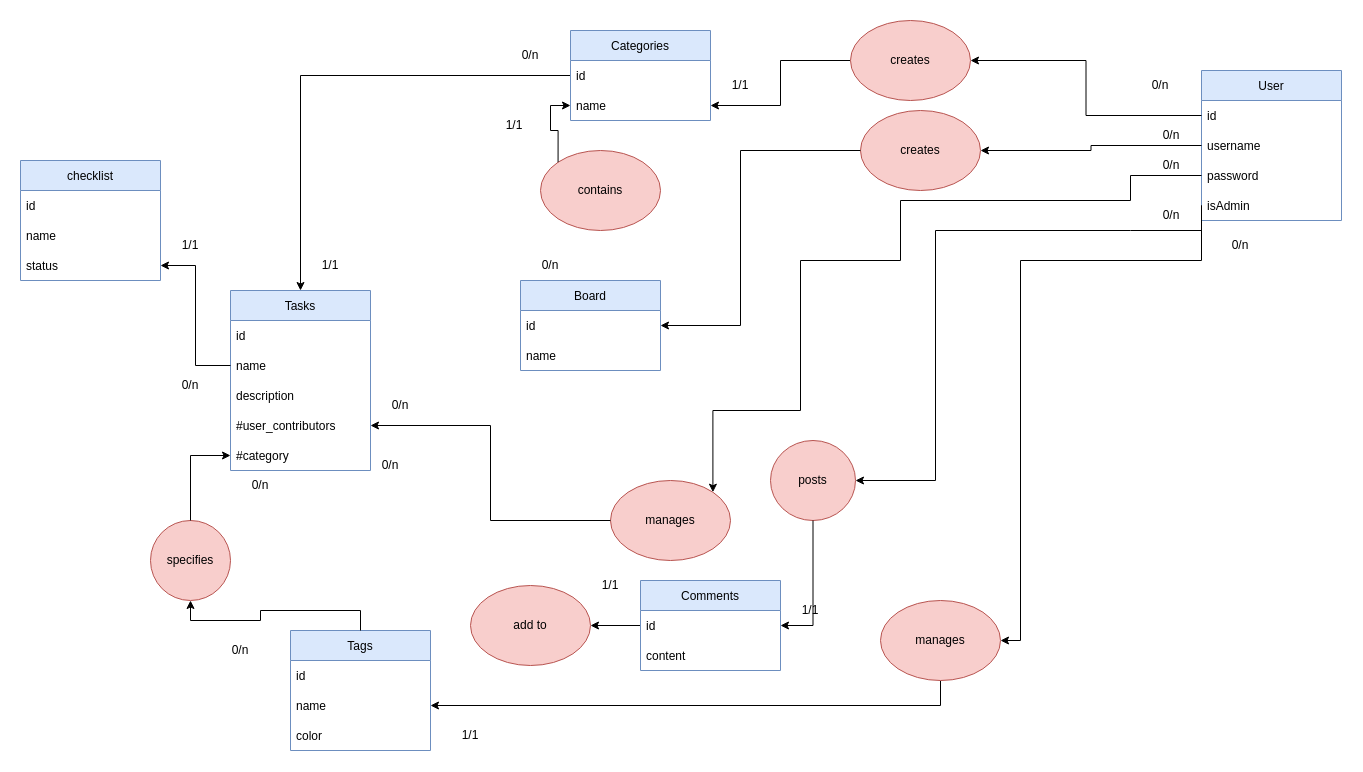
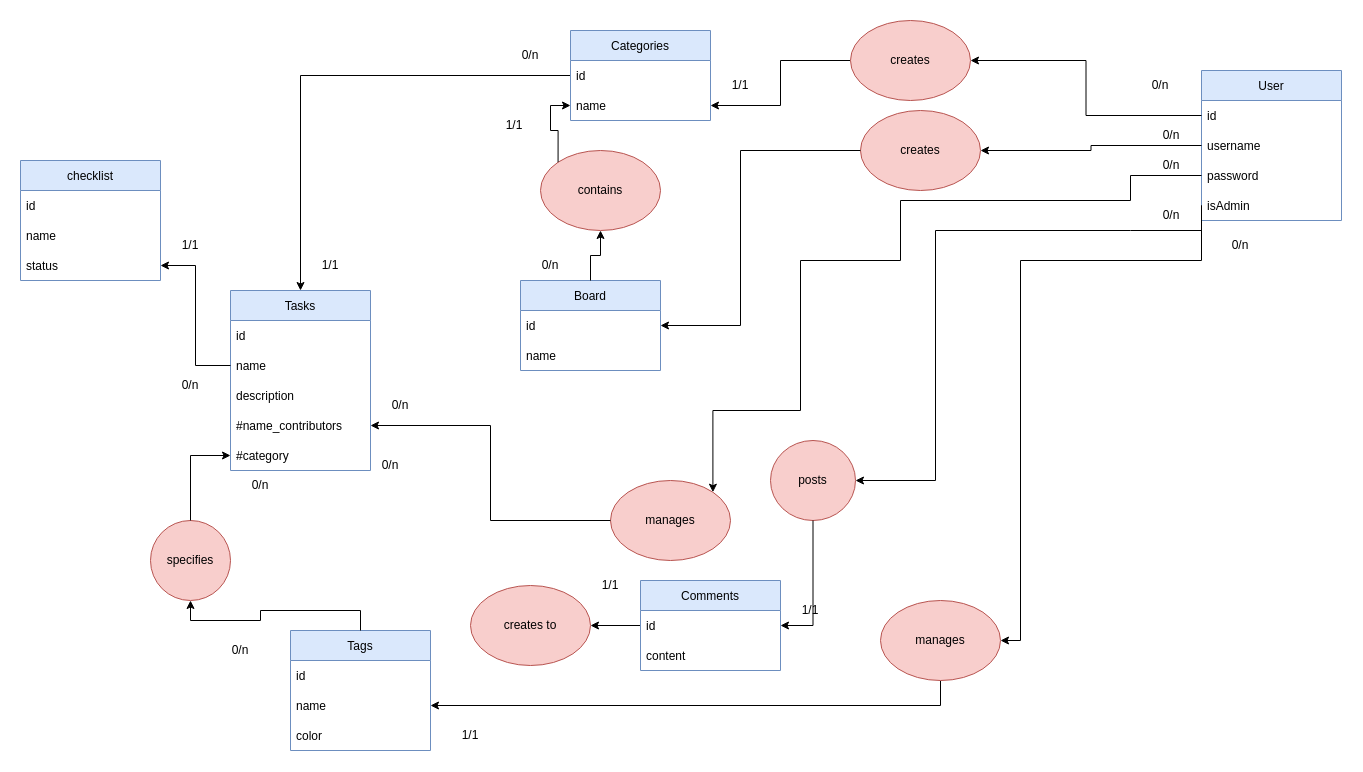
edge "Board" -> "contains": added
node "#user_contributors": label "#user_contributors" -> "#name_contributors"
node "add to": label "add to" -> "creates to"
